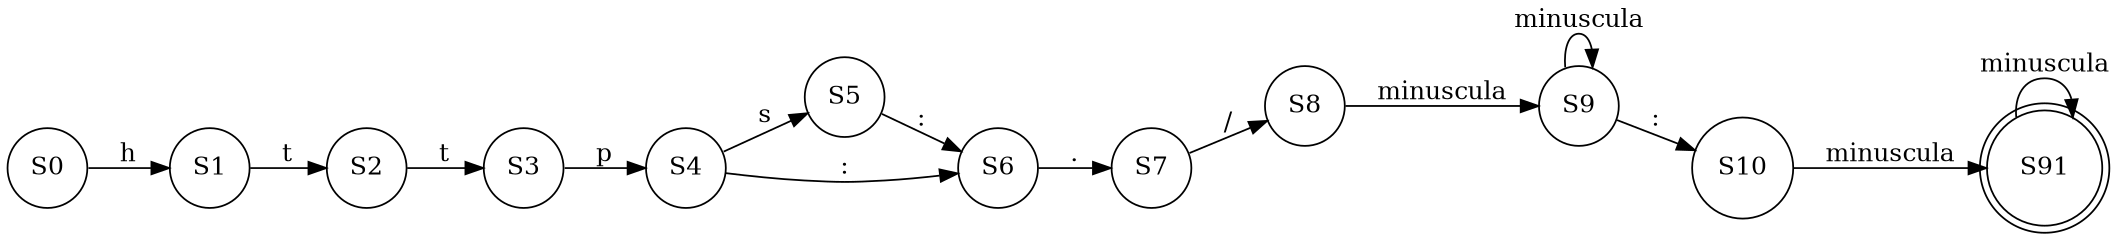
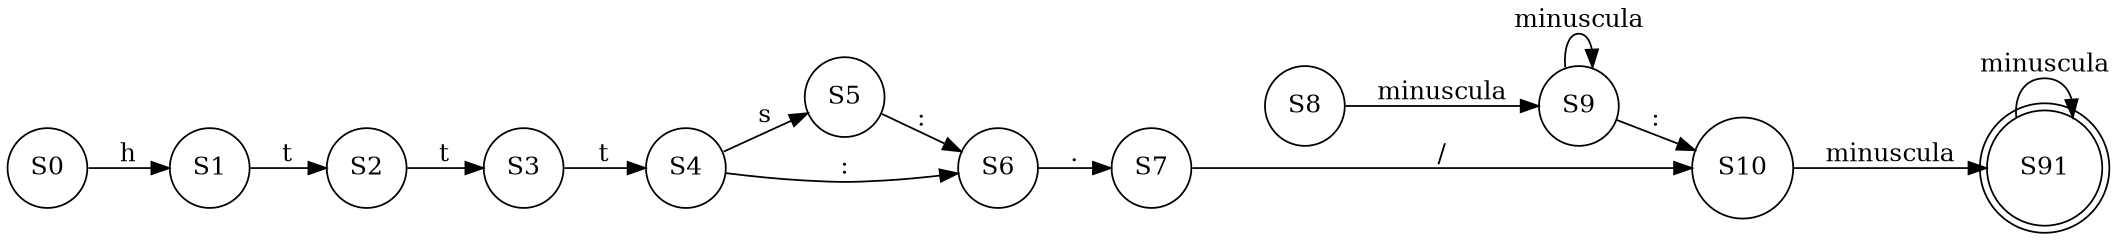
edge "S7" -> "S8": now "S7" -> "S10"
edge "S3" -> "S4": label "p" -> "t"
